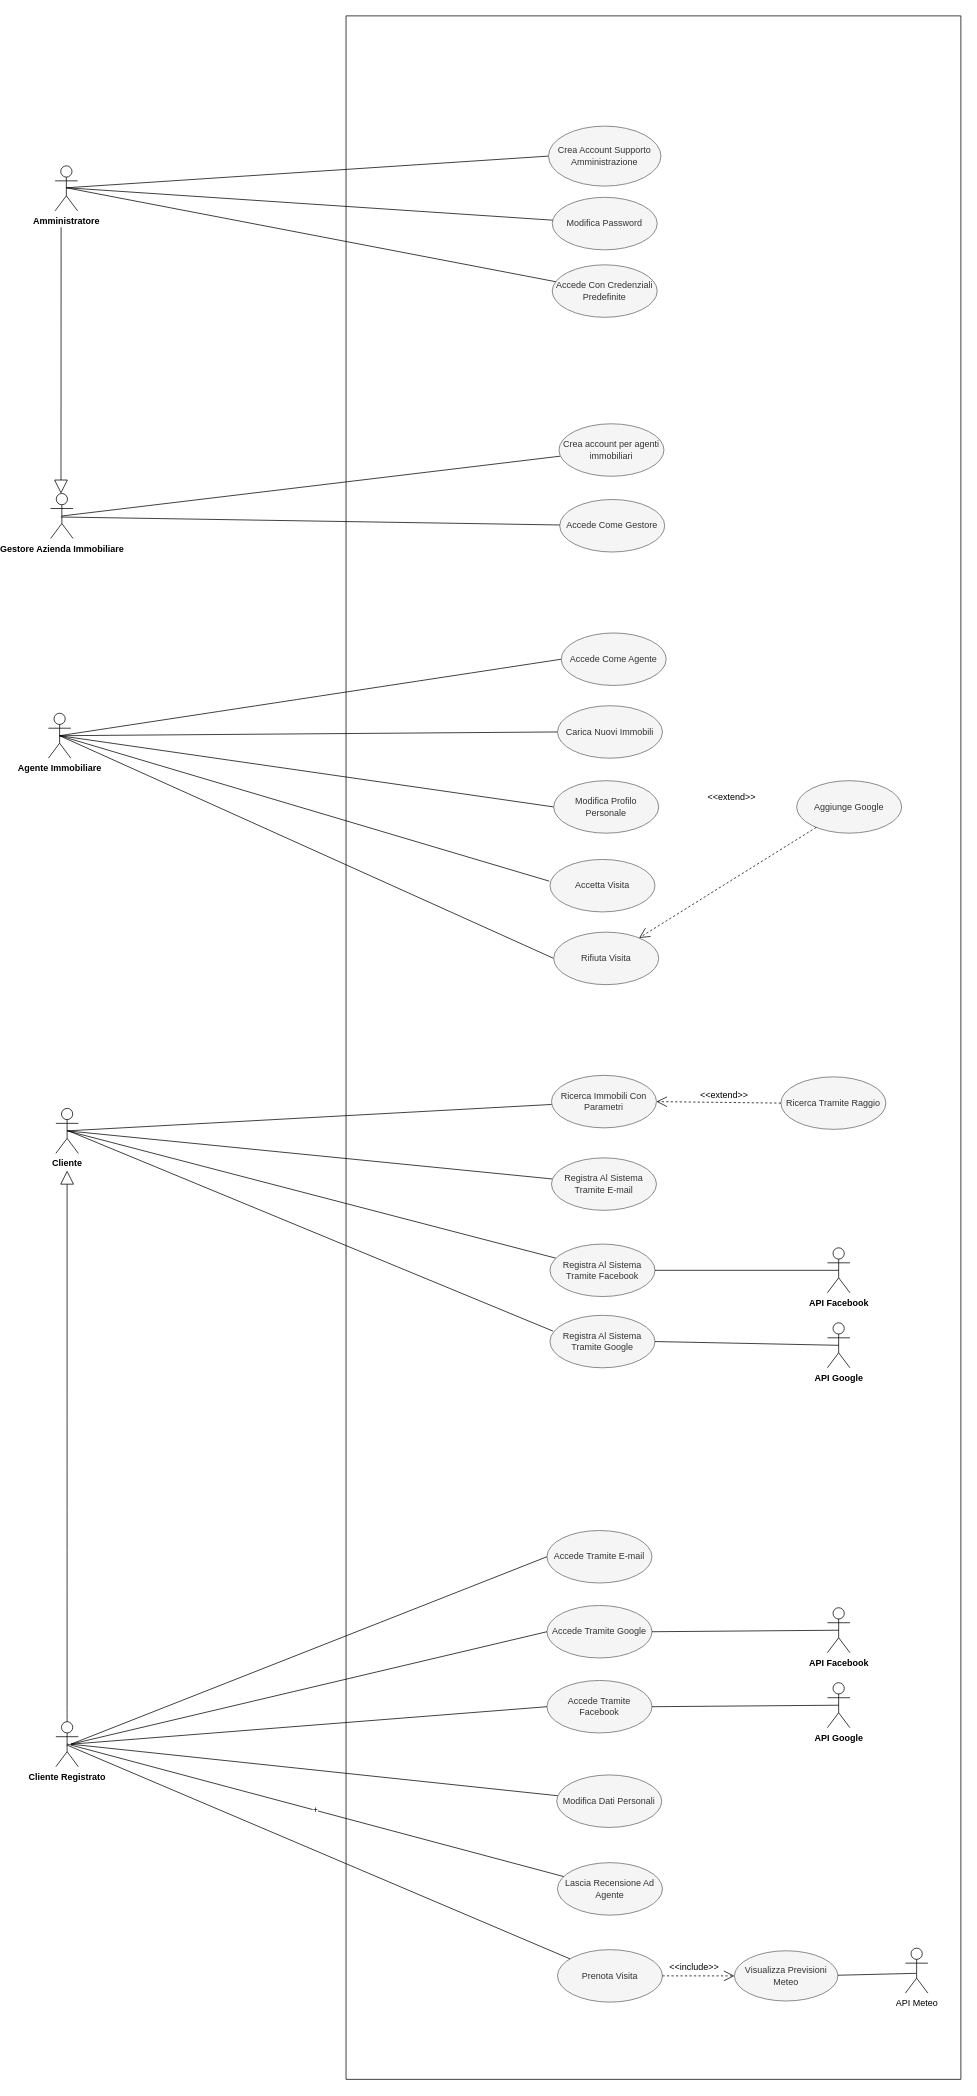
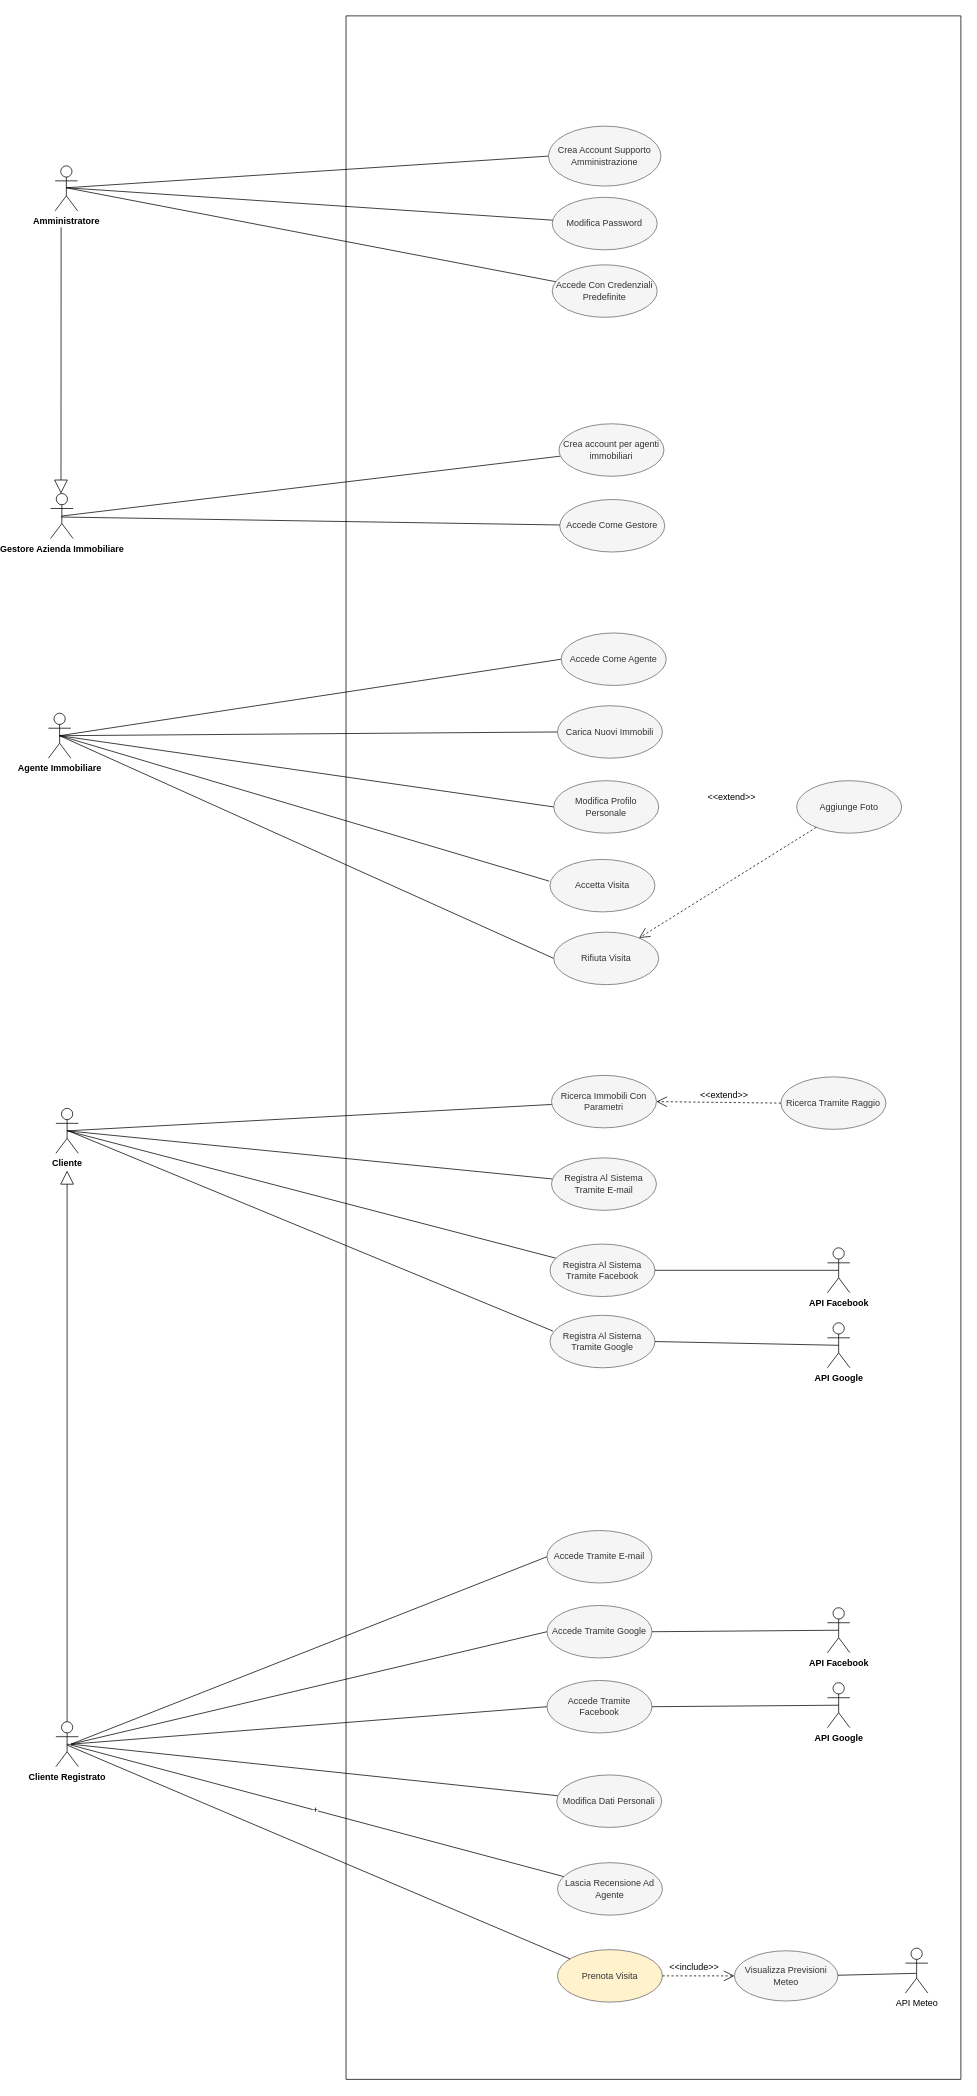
node "Aggiunge Google": label "Aggiunge Google" -> "Aggiunge Foto"
node "Prenota Visita": fillcolor #f5f5f5 -> #fff2cc
